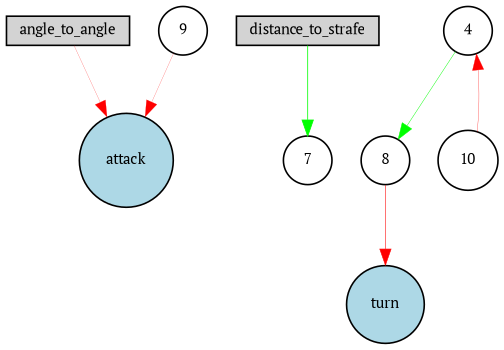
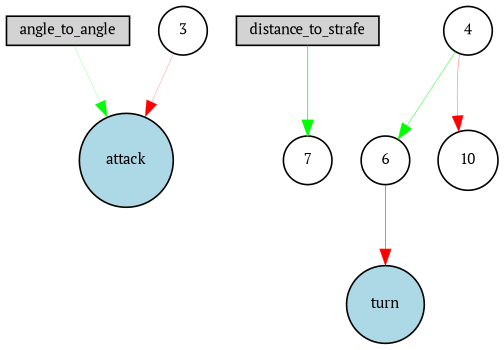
node "9": label "9" -> "3"
edge "angle_to_angle" -> "attack": color red -> green
edge "10" -> "4": reversed
node "8": label "8" -> "6"
